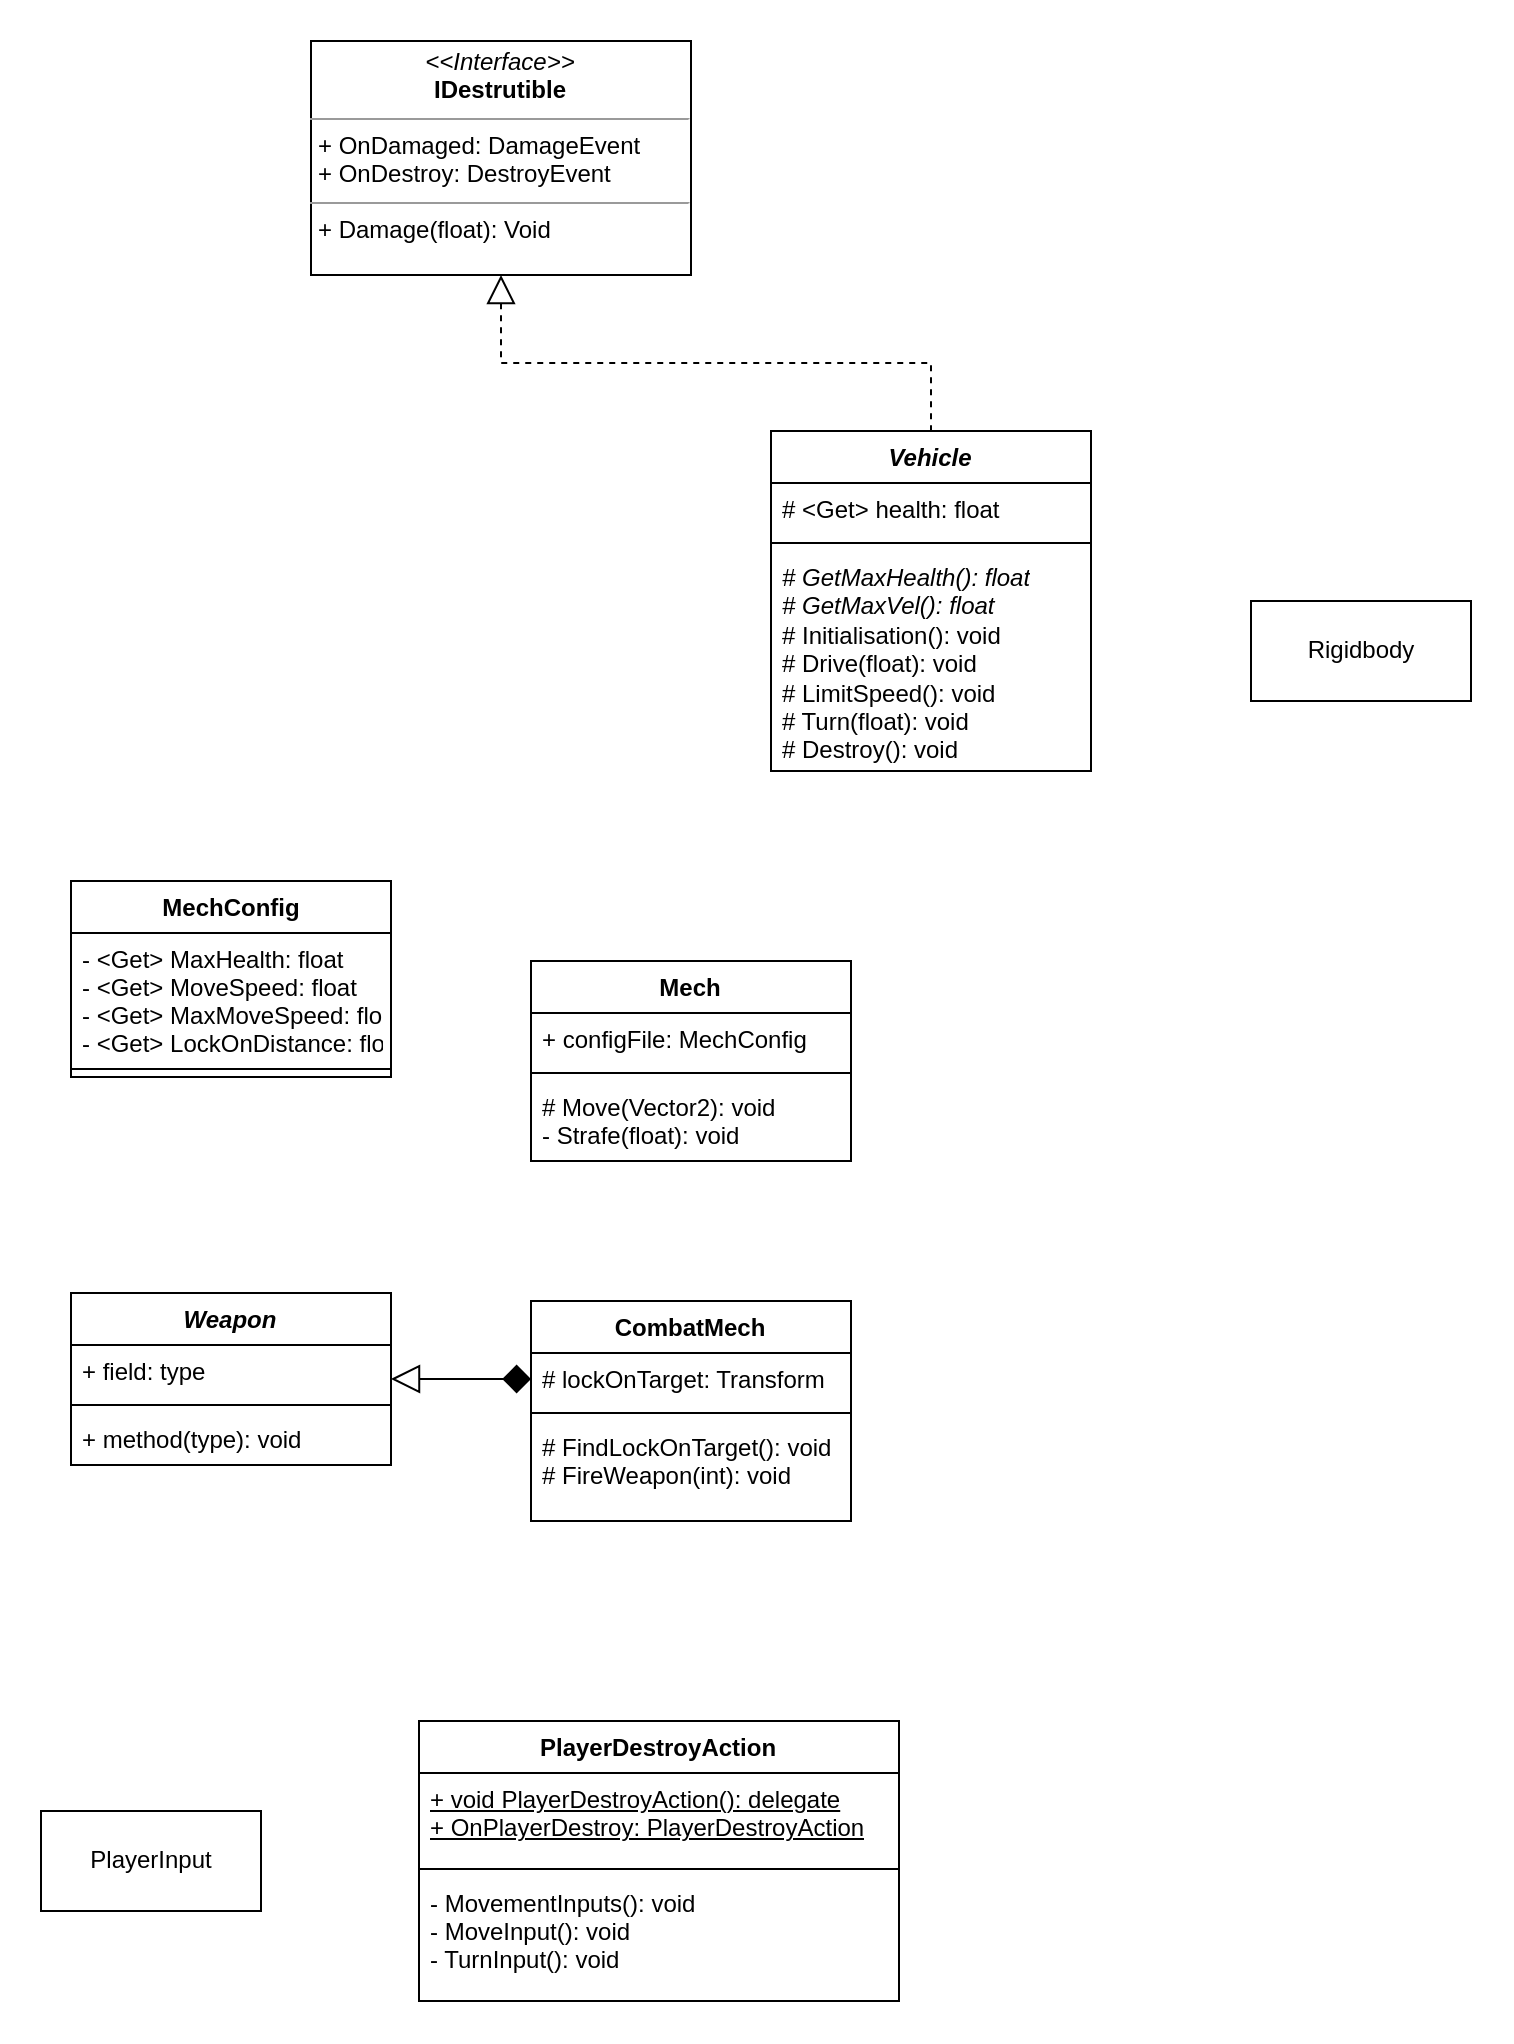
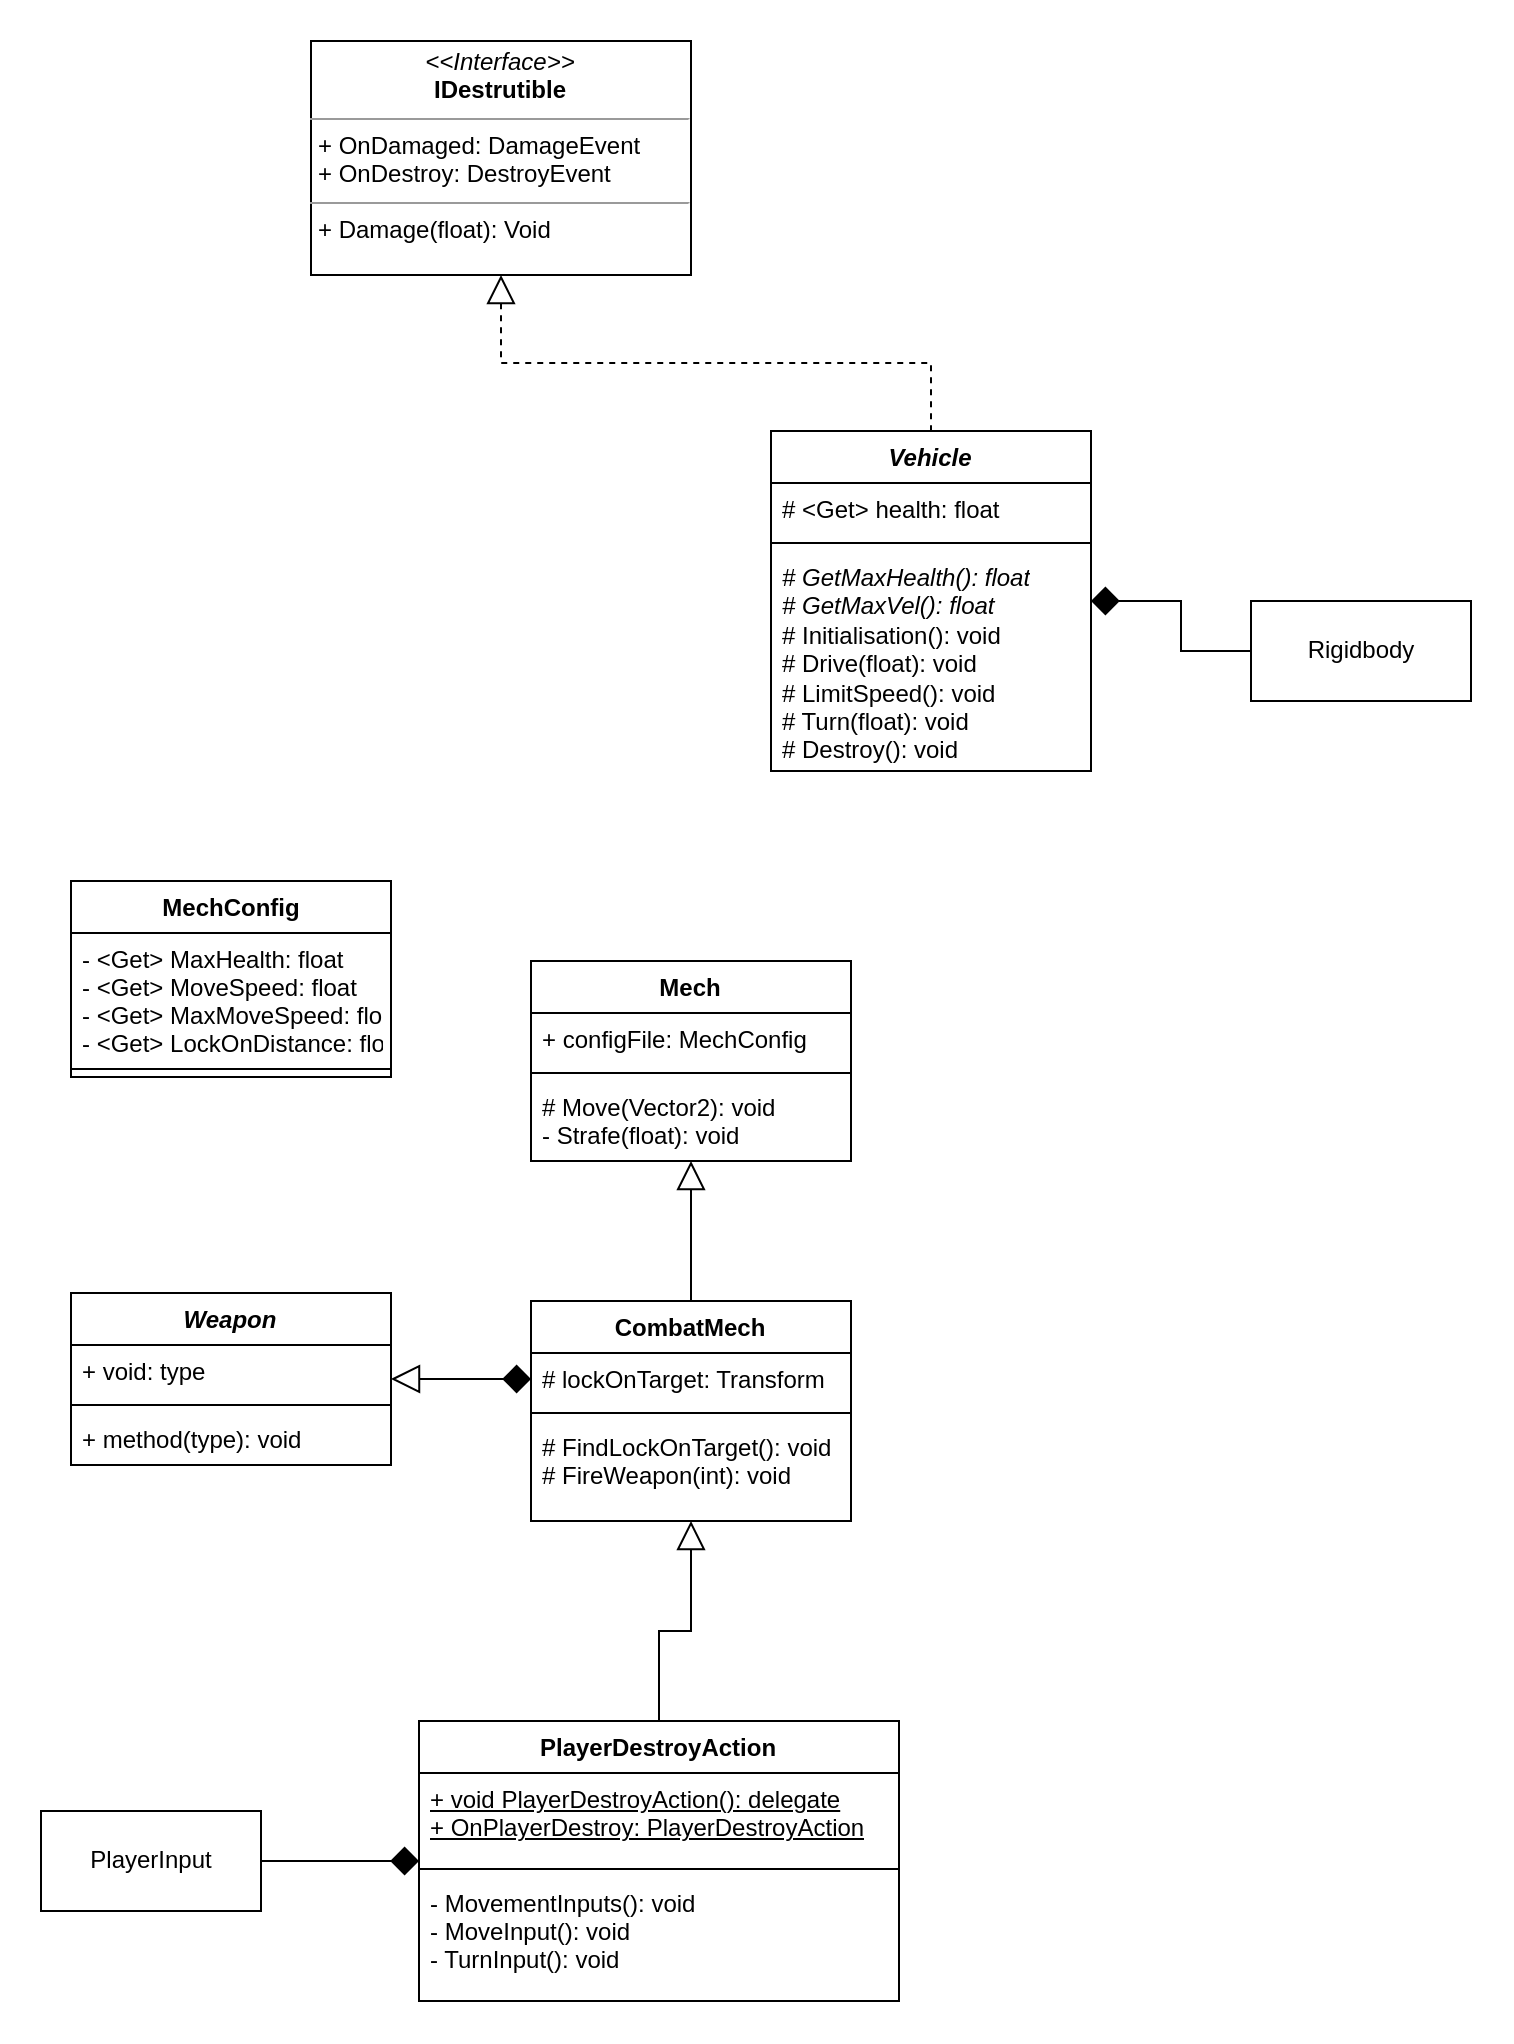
edge "Rigidbody" -> "Vehicle": added
edge "CombatMech" -> "Mech": added
node "+ field: type": label "+ field: type" -> "+ void: type"
edge "PlayerDestroyAction" -> "CombatMech": added
edge "PlayerInput" -> "PlayerDestroyAction": added
